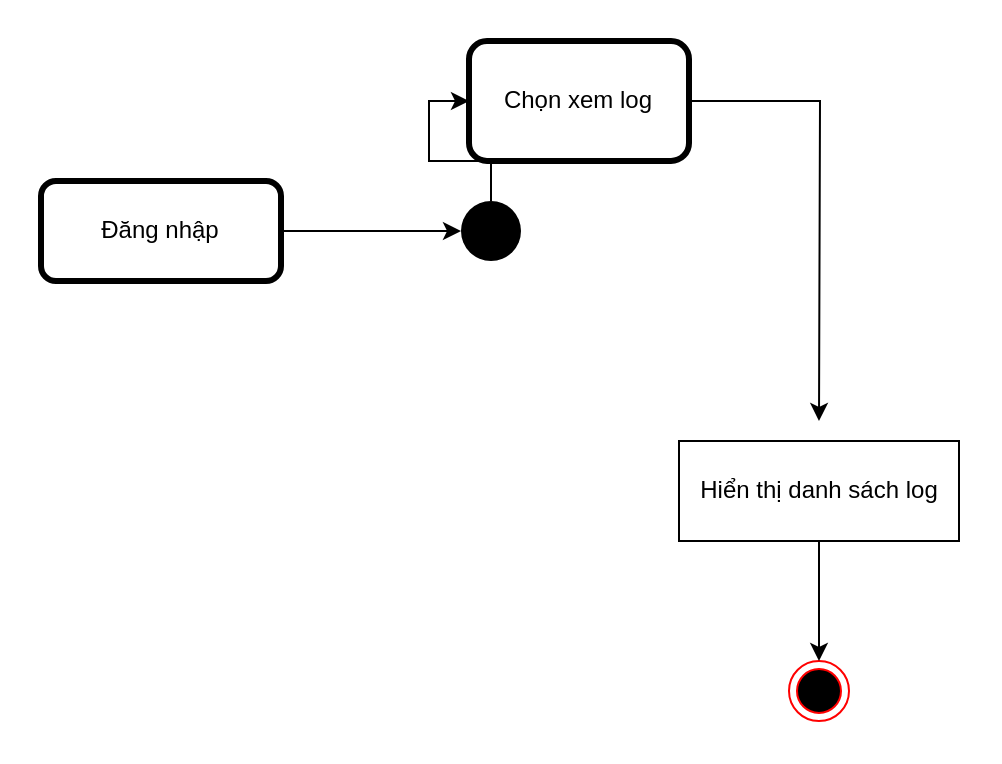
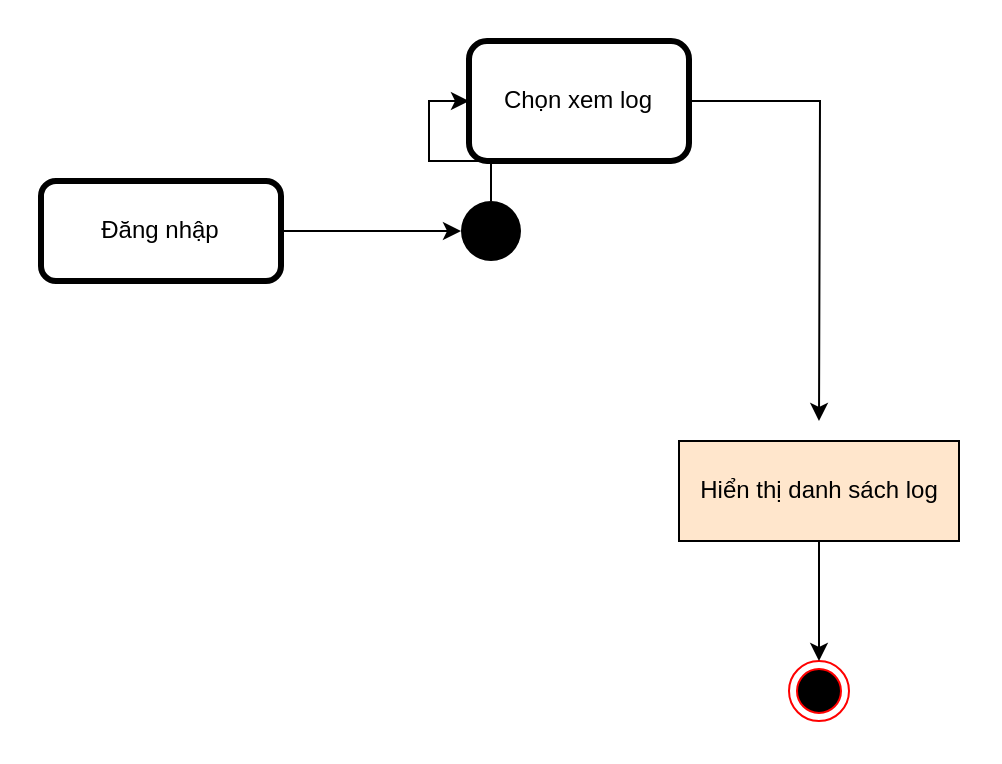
node "Hiển thị danh sách log": fillcolor #ffffff -> #ffe6cc
